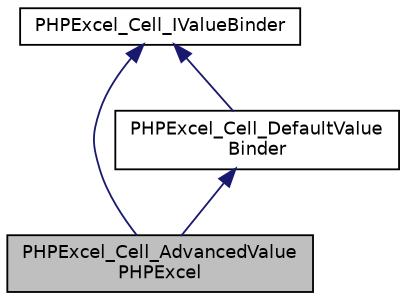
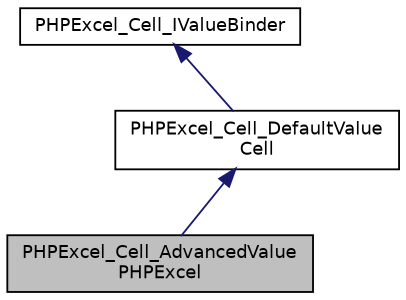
node "PHPExcel_Cell_DefaultValue Binder": label "PHPExcel_Cell_DefaultValue Binder" -> "PHPExcel_Cell_DefaultValue Cell"
edge "PHPExcel_Cell_AdvancedValue PHPExcel" -> "PHPExcel_Cell_IValueBinder": removed
